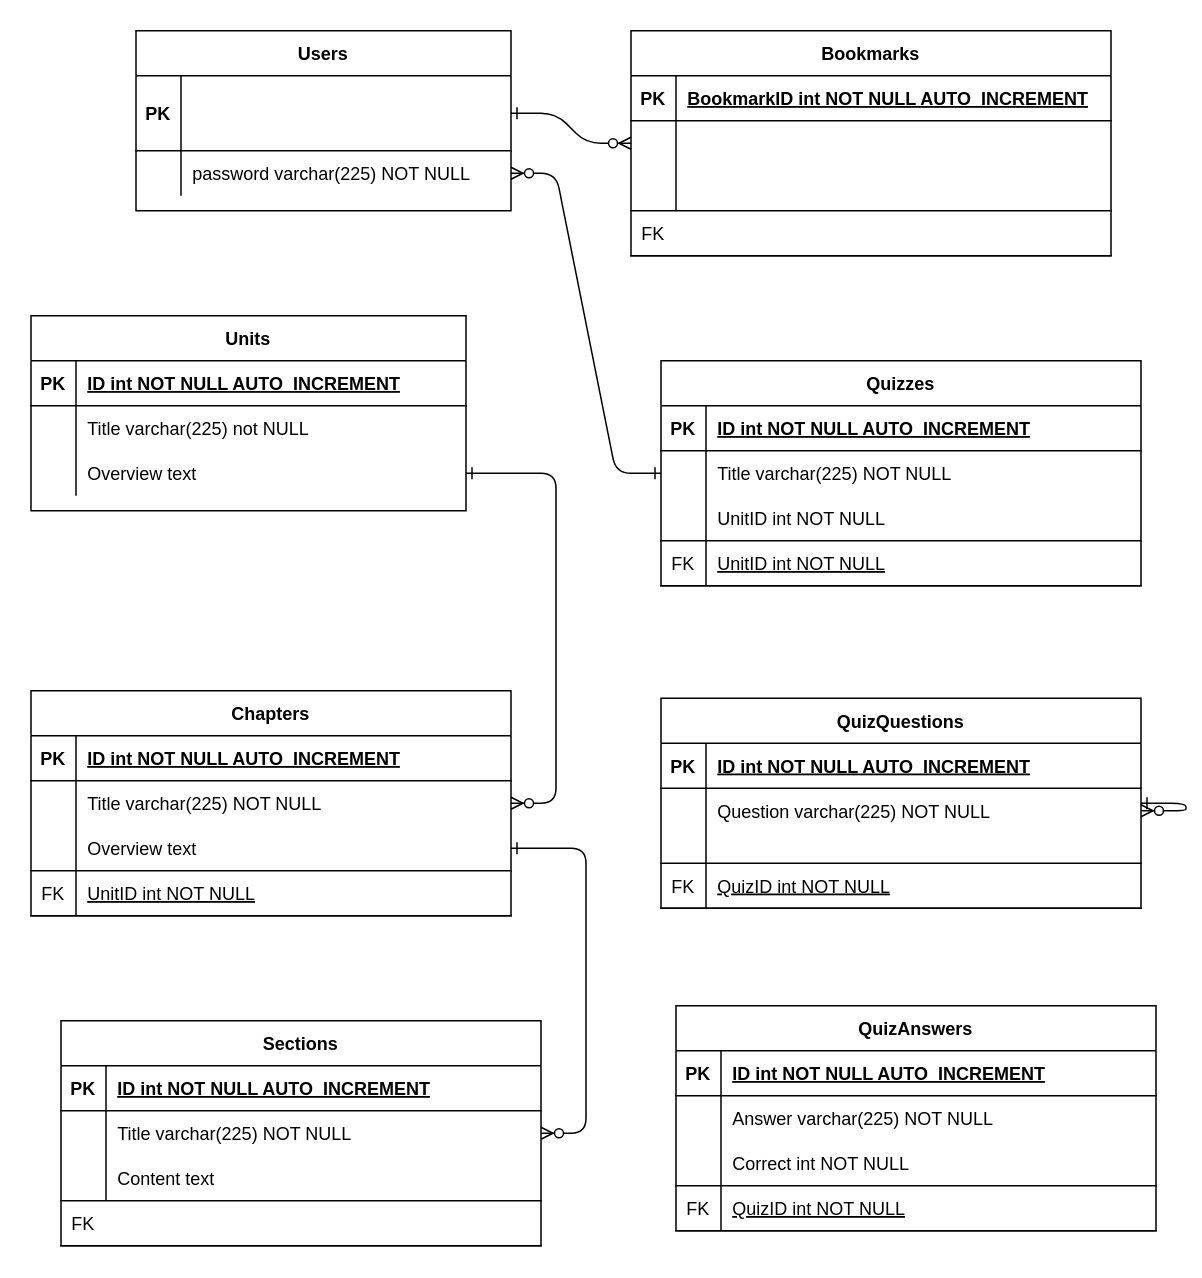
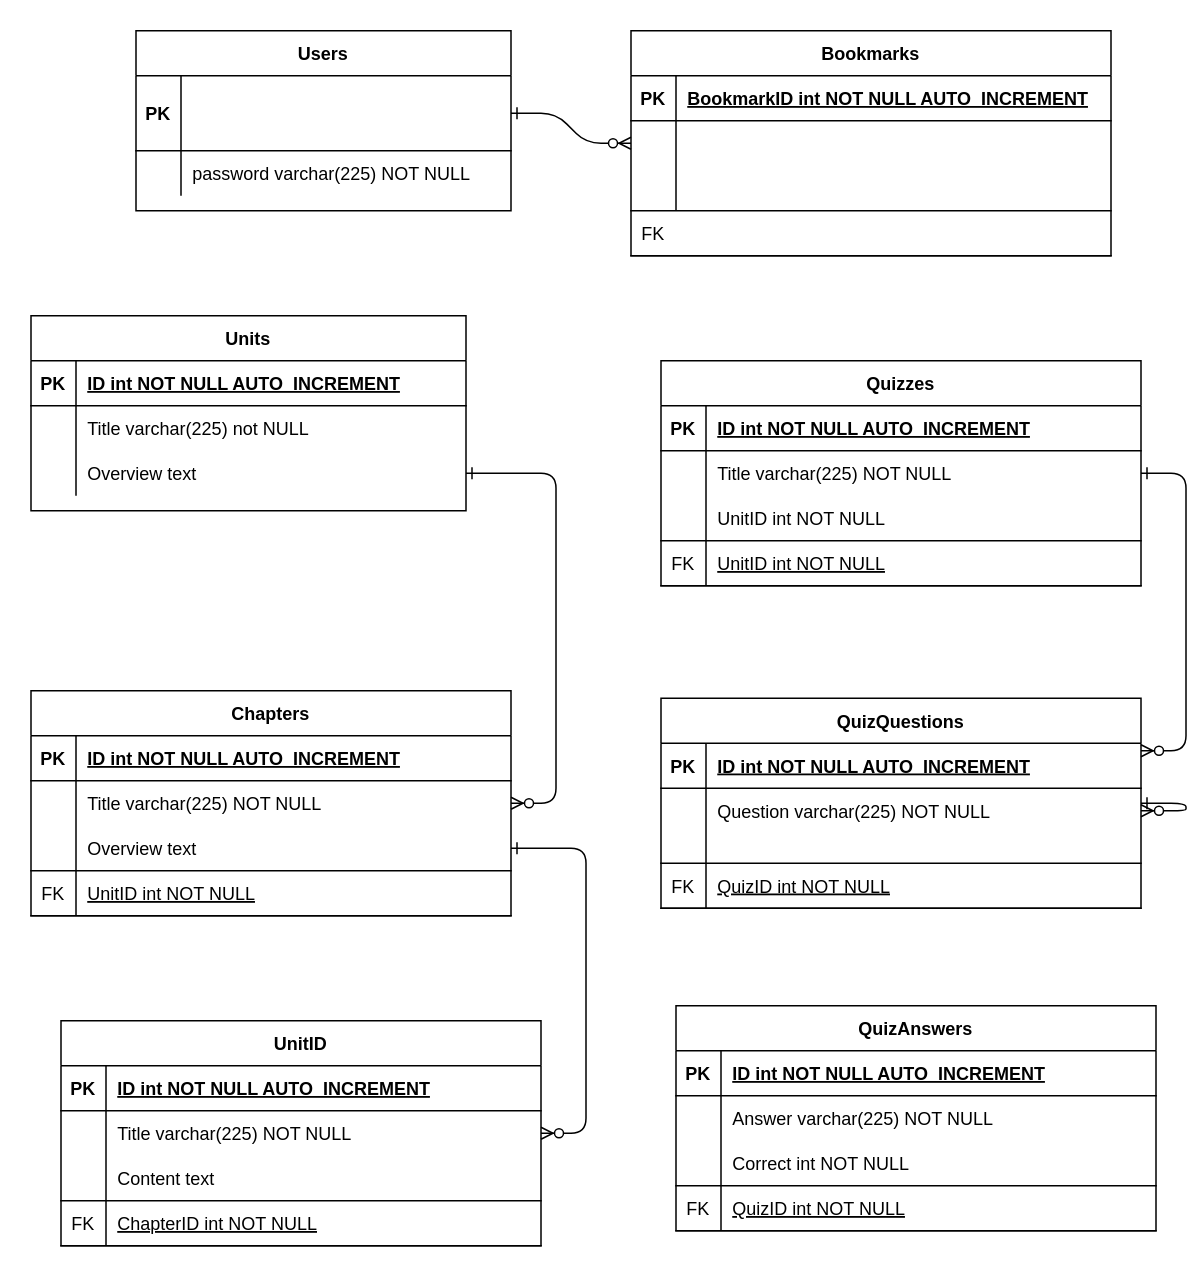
edge "password varchar(225) NOT NULL" -- "Quizzes": now "QuizQuestions" -- "Quizzes"
node "Sections": label "Sections" -> "UnitID"
node "ChapterID int NOT NULL": added
